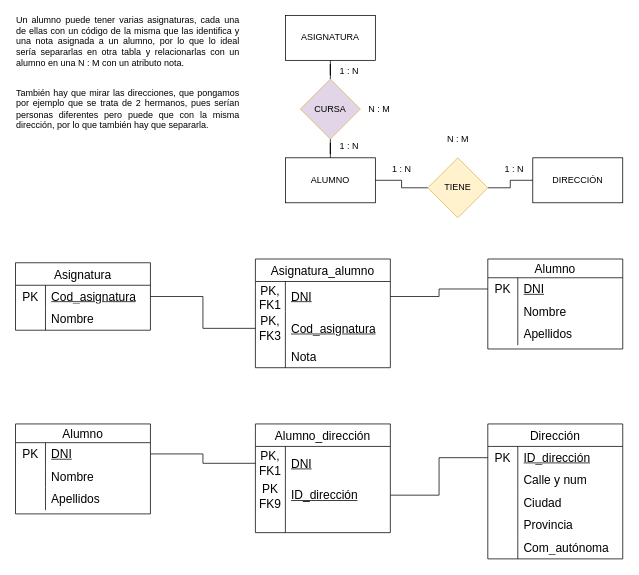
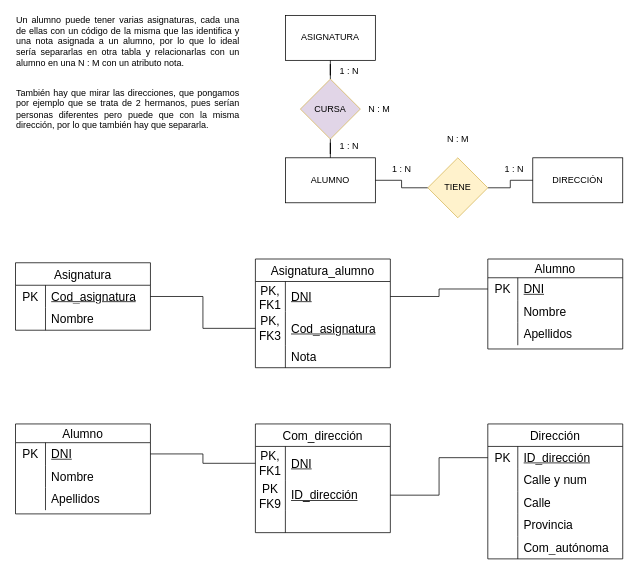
node "Alumno_dirección": label "Alumno_dirección" -> "Com_dirección"
node "Ciudad": label "Ciudad" -> "Calle"
